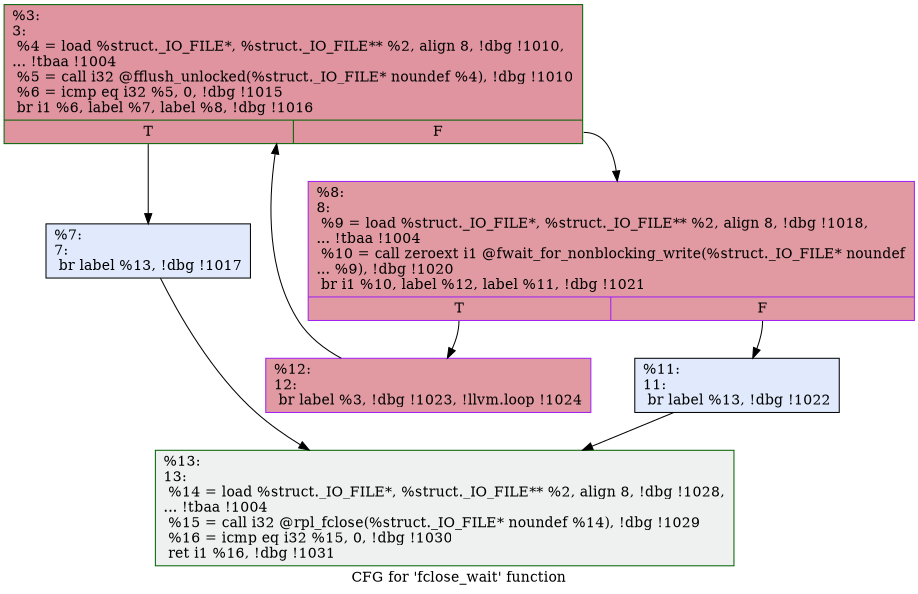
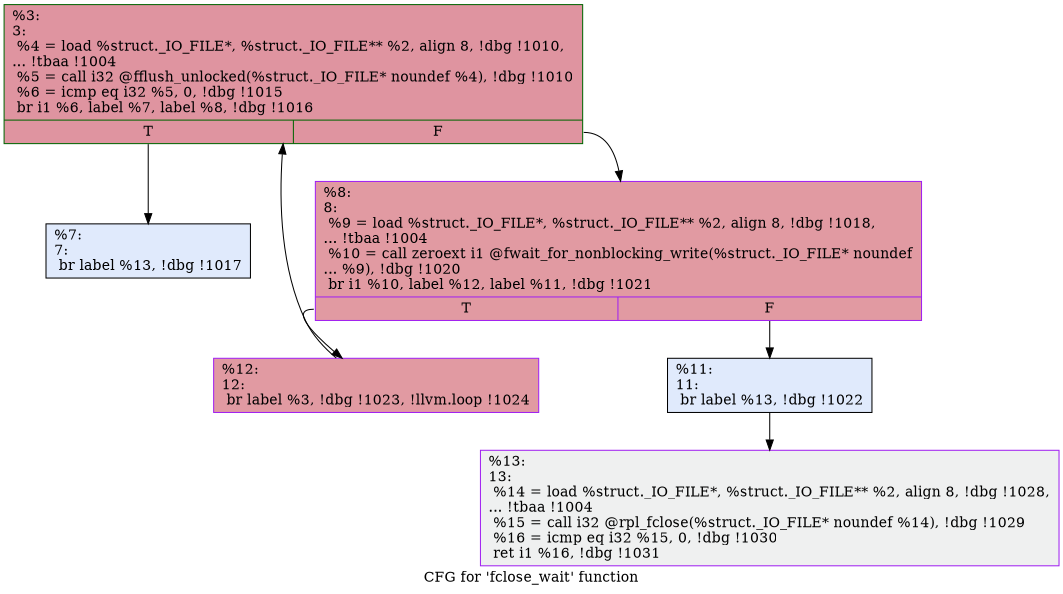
edge "%7:" -> "%13:": removed
node "%13:": color darkgreen -> purple
